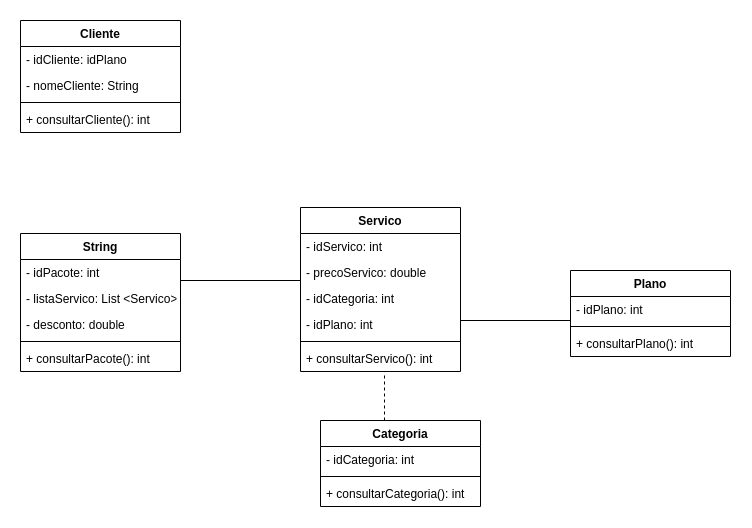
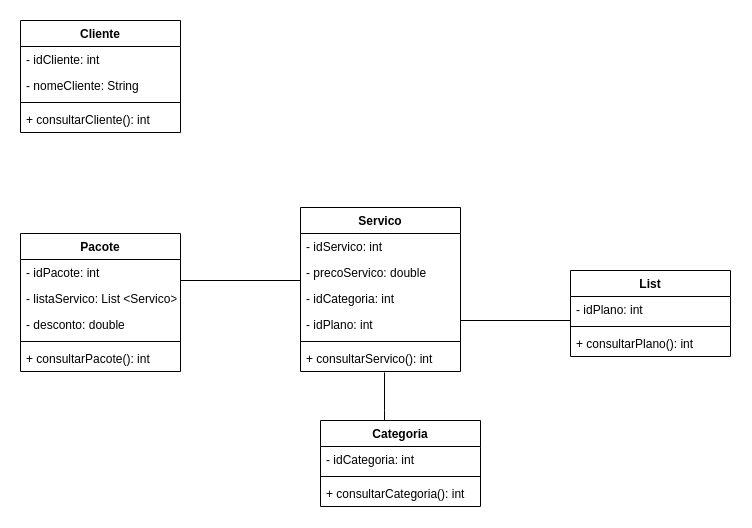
node "- idCliente: idPlano": label "- idCliente: idPlano" -> "- idCliente: int"
node "String": label "String" -> "Pacote"
node "Plano": label "Plano" -> "List"
edge "+ consultarServico(): int" -- "Categoria": style dashed -> solid
